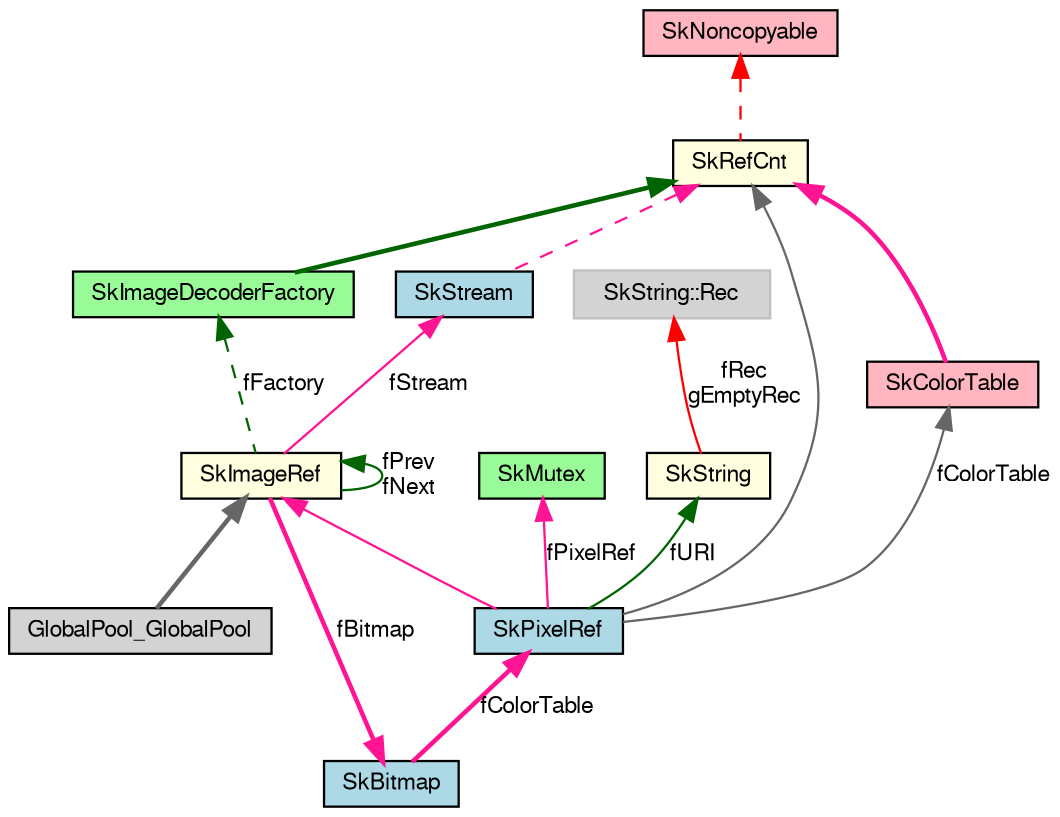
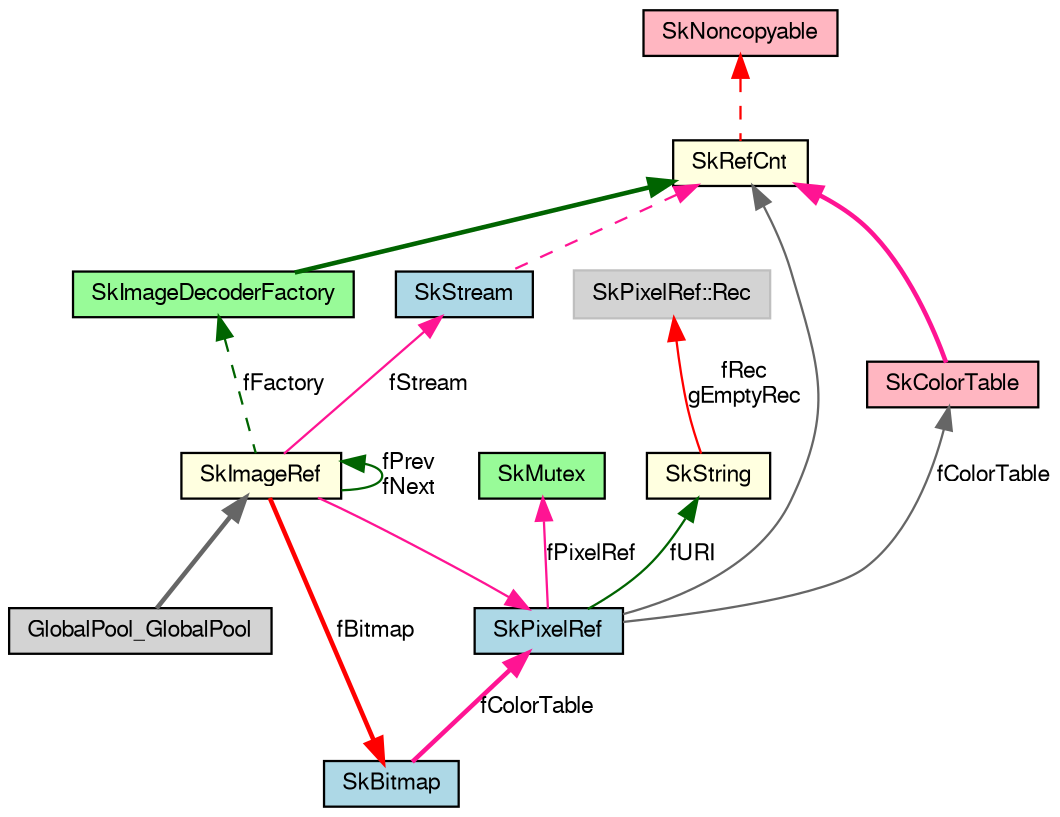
node "SkString::Rec": label "SkString::Rec" -> "SkPixelRef::Rec"
edge "SkPixelRef" -> "SkImageRef": reversed
edge "SkImageRef" -> "SkBitmap": color deeppink -> red
